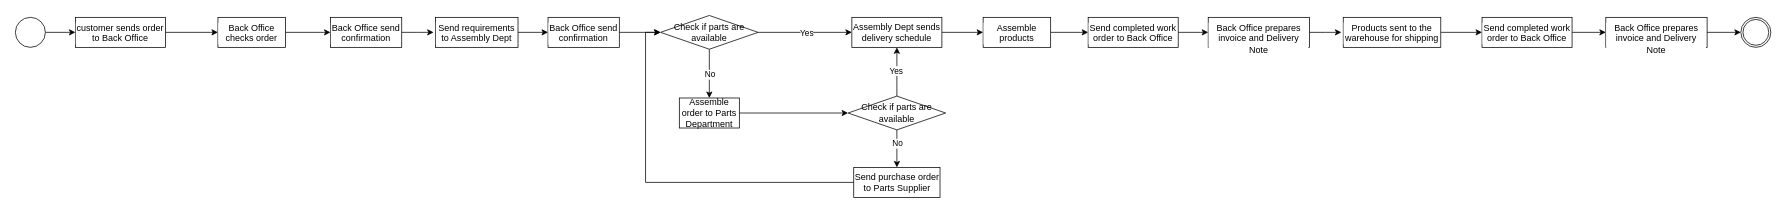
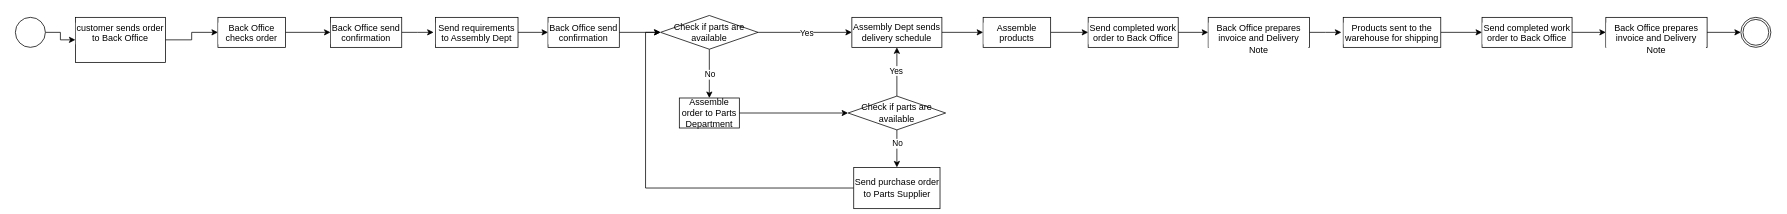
node "customer sends order to Back Office": size 90x30 -> 90x45
node "Send purchase order to Parts Supplier": size 86x30 -> 86x41
